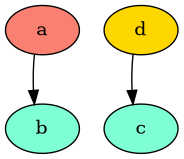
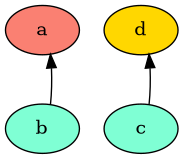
edge "a" -> "b": reversed
edge "d" -> "c": reversed
